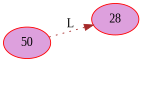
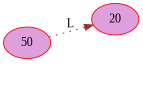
node "28": label "28" -> "20"
